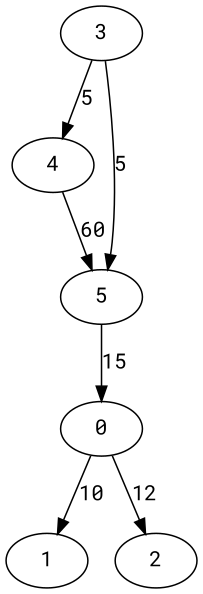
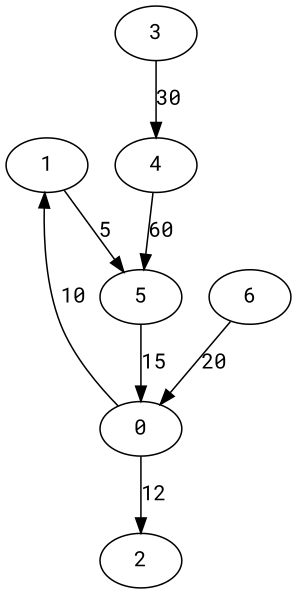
edge "3" -> "4": label "5" -> "30"
edge "3" -> "5": now "1" -> "5"
node "6": added
